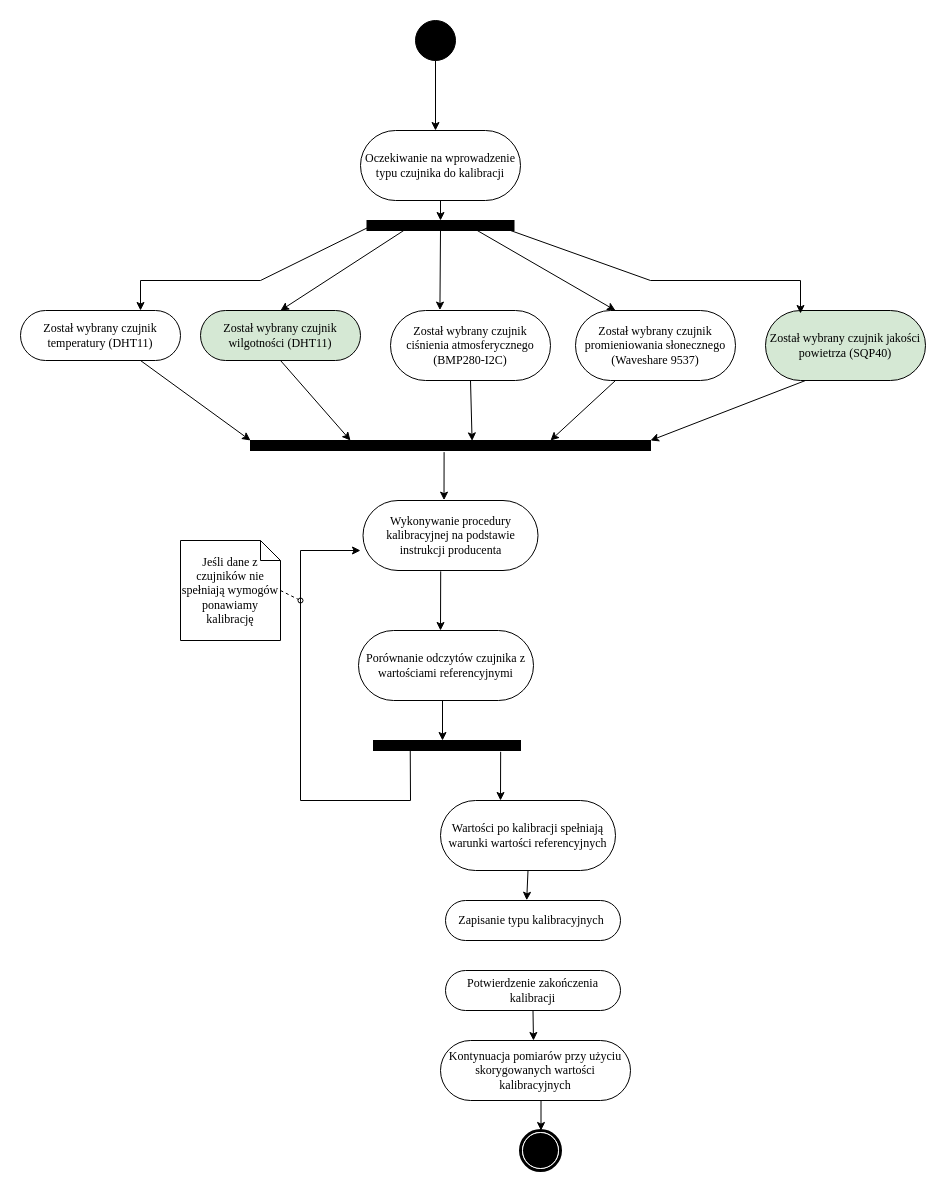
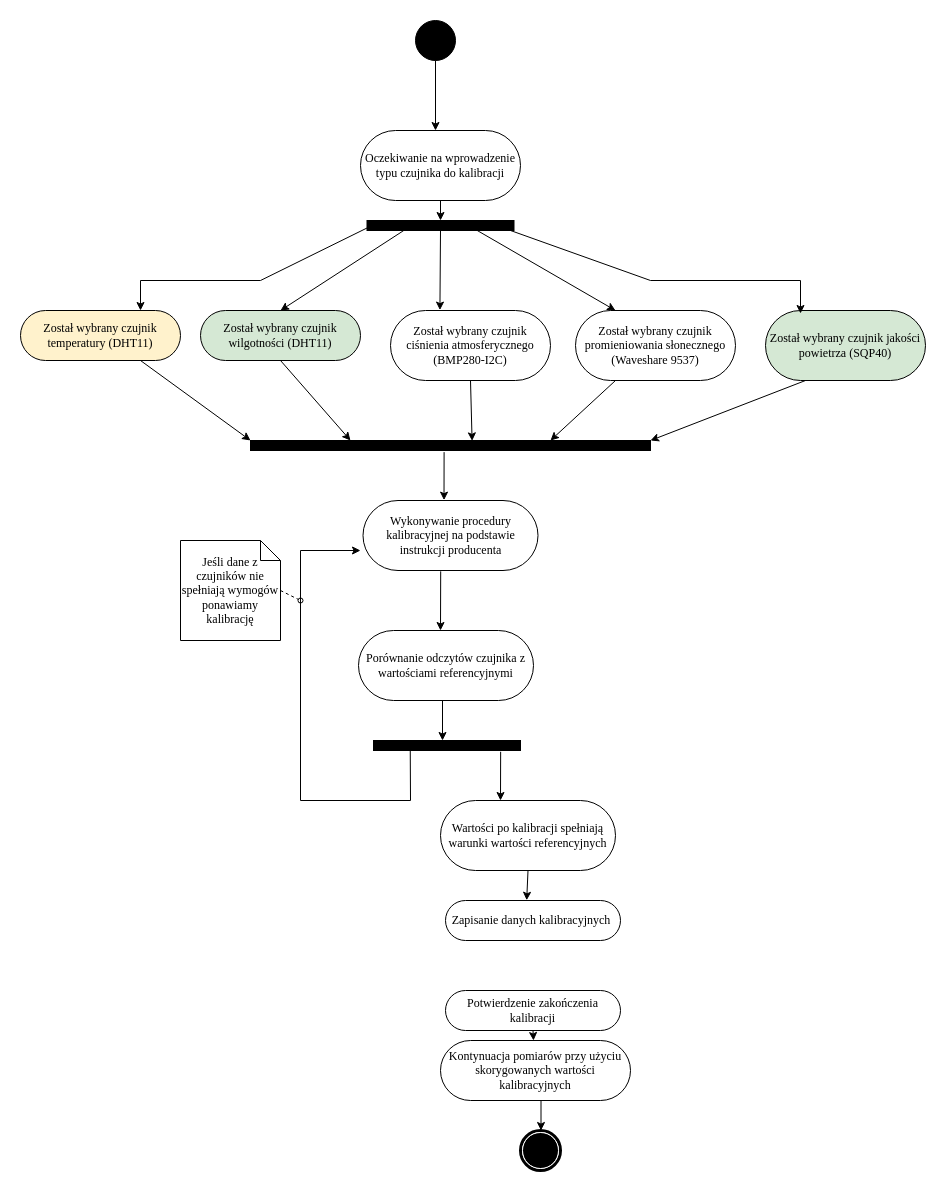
node "Został wybrany czujnik temperatury (DHT11)": fillcolor #ffffff -> #fff2cc
node "Zapisanie typu kalibracyjnych": label "Zapisanie typu kalibracyjnych" -> "Zapisanie danych kalibracyjnych"
node "Potwierdzenie zakończenia kalibracji": moved (533, 991) -> (533, 1011)
